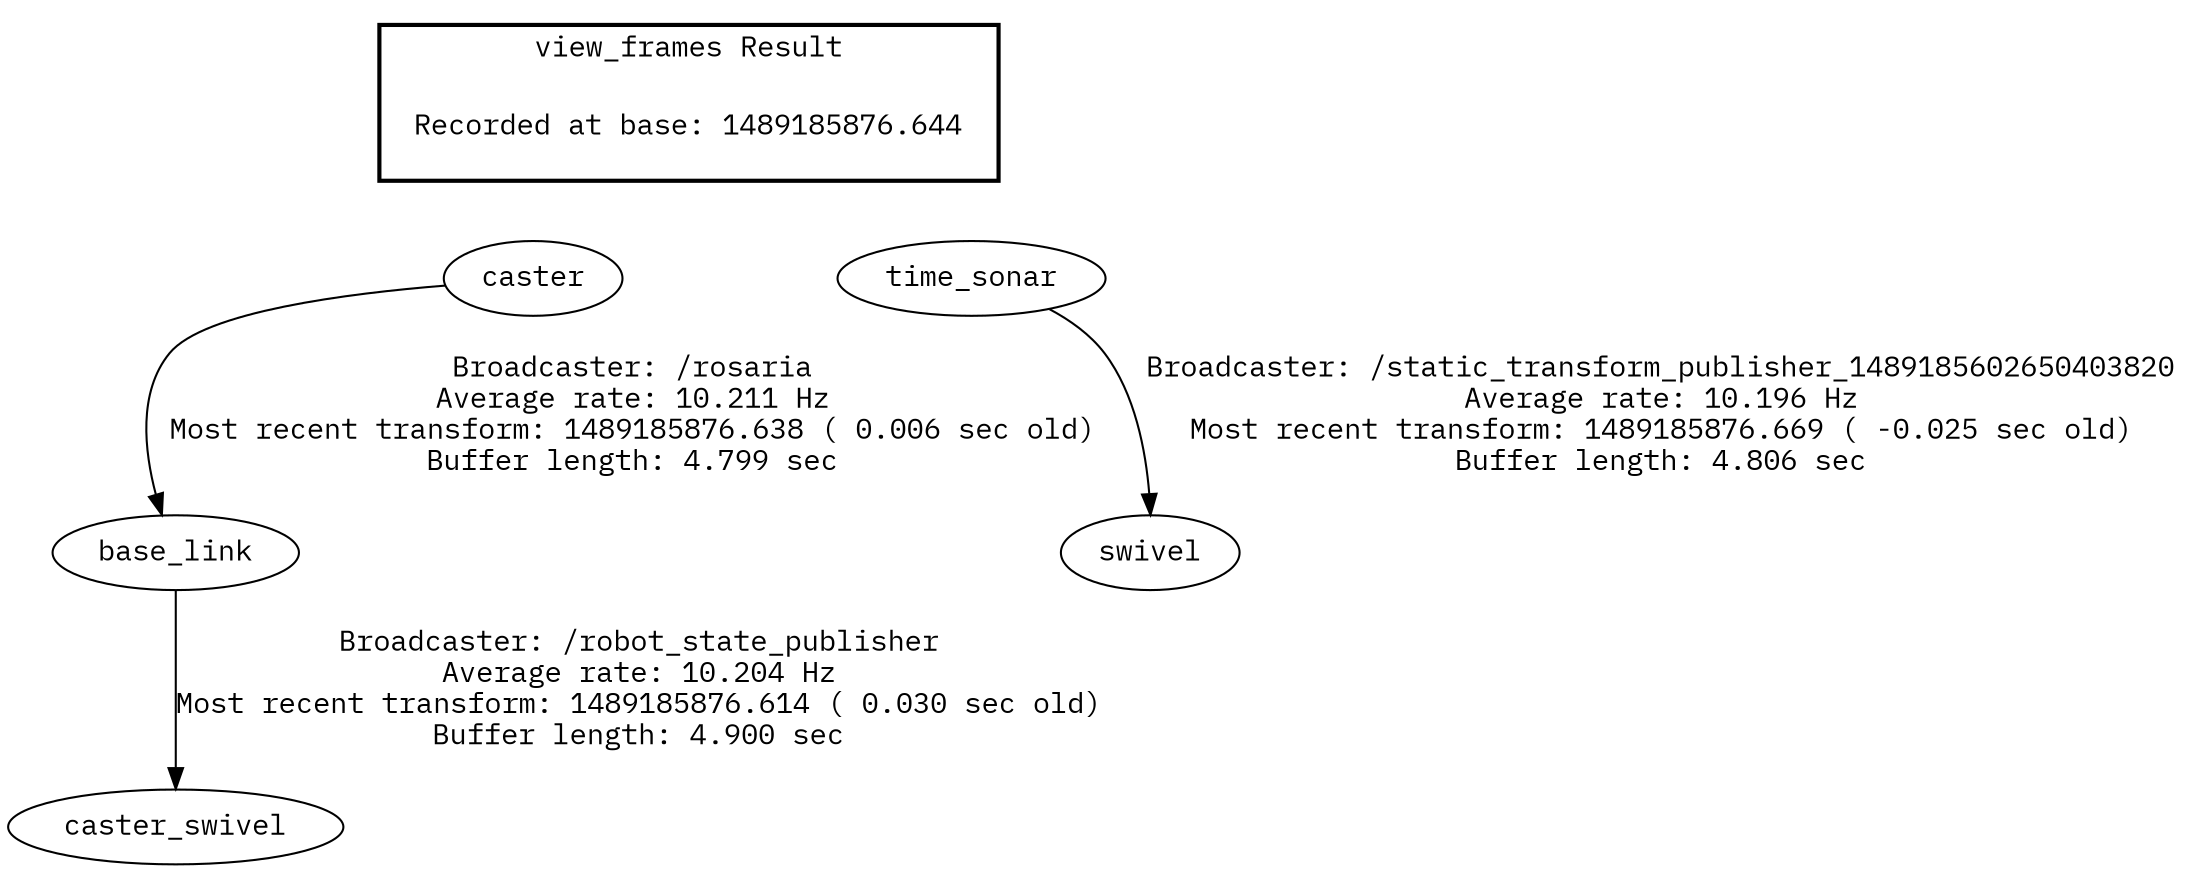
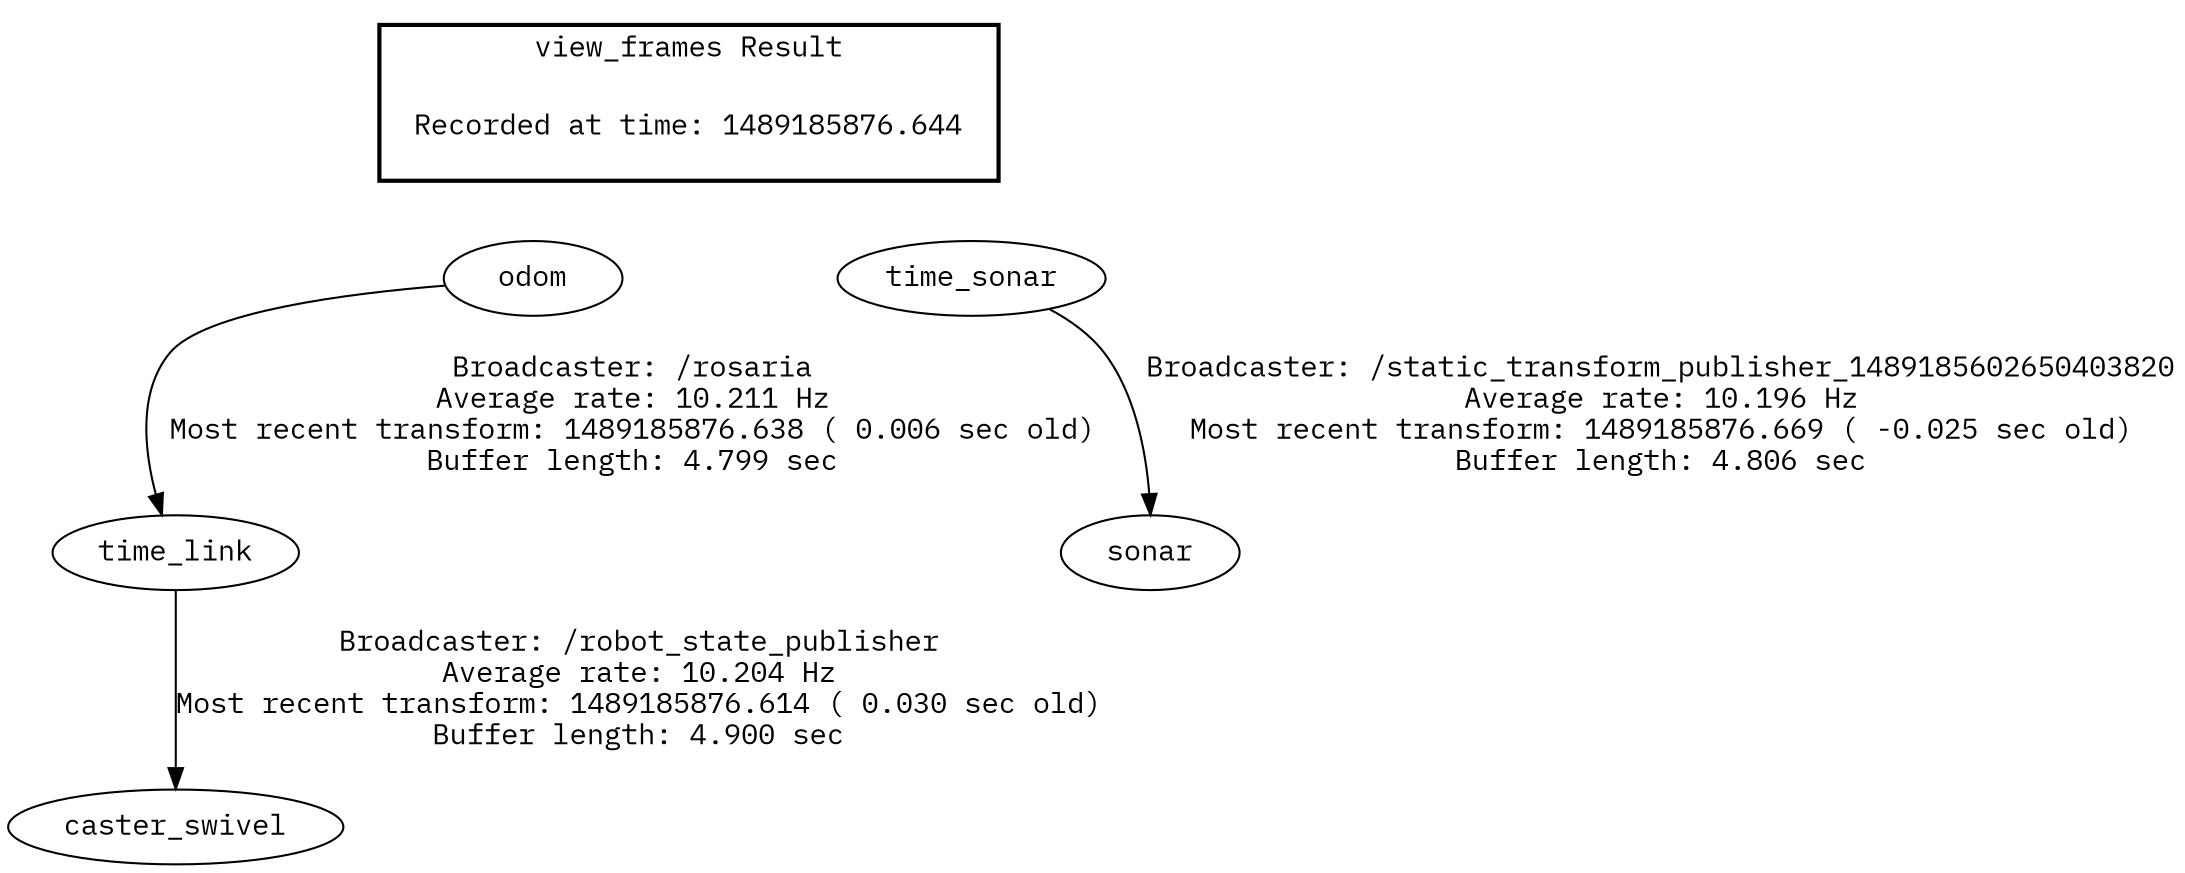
node "Recorded at base: 1489185876.644": label "Recorded at base: 1489185876.644" -> "Recorded at time: 1489185876.644"
node "caster": label "caster" -> "odom"
node "base_link": label "base_link" -> "time_link"
node "swivel": label "swivel" -> "sonar"
